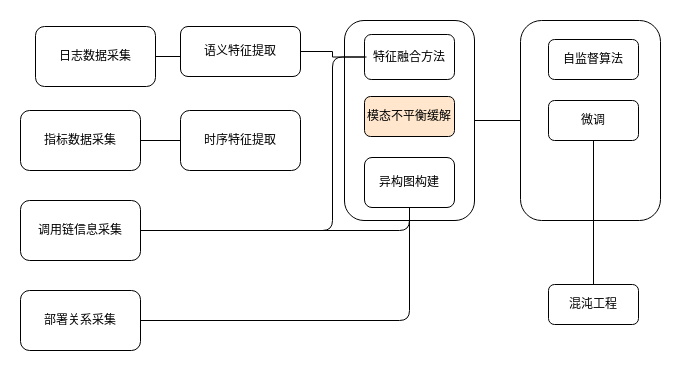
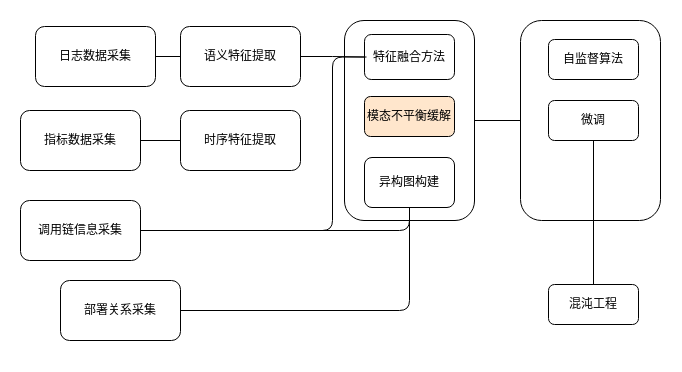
node "语义特征提取": size 120x50 -> 120x60
node "部署关系采集": moved (81, 321) -> (121, 311)
